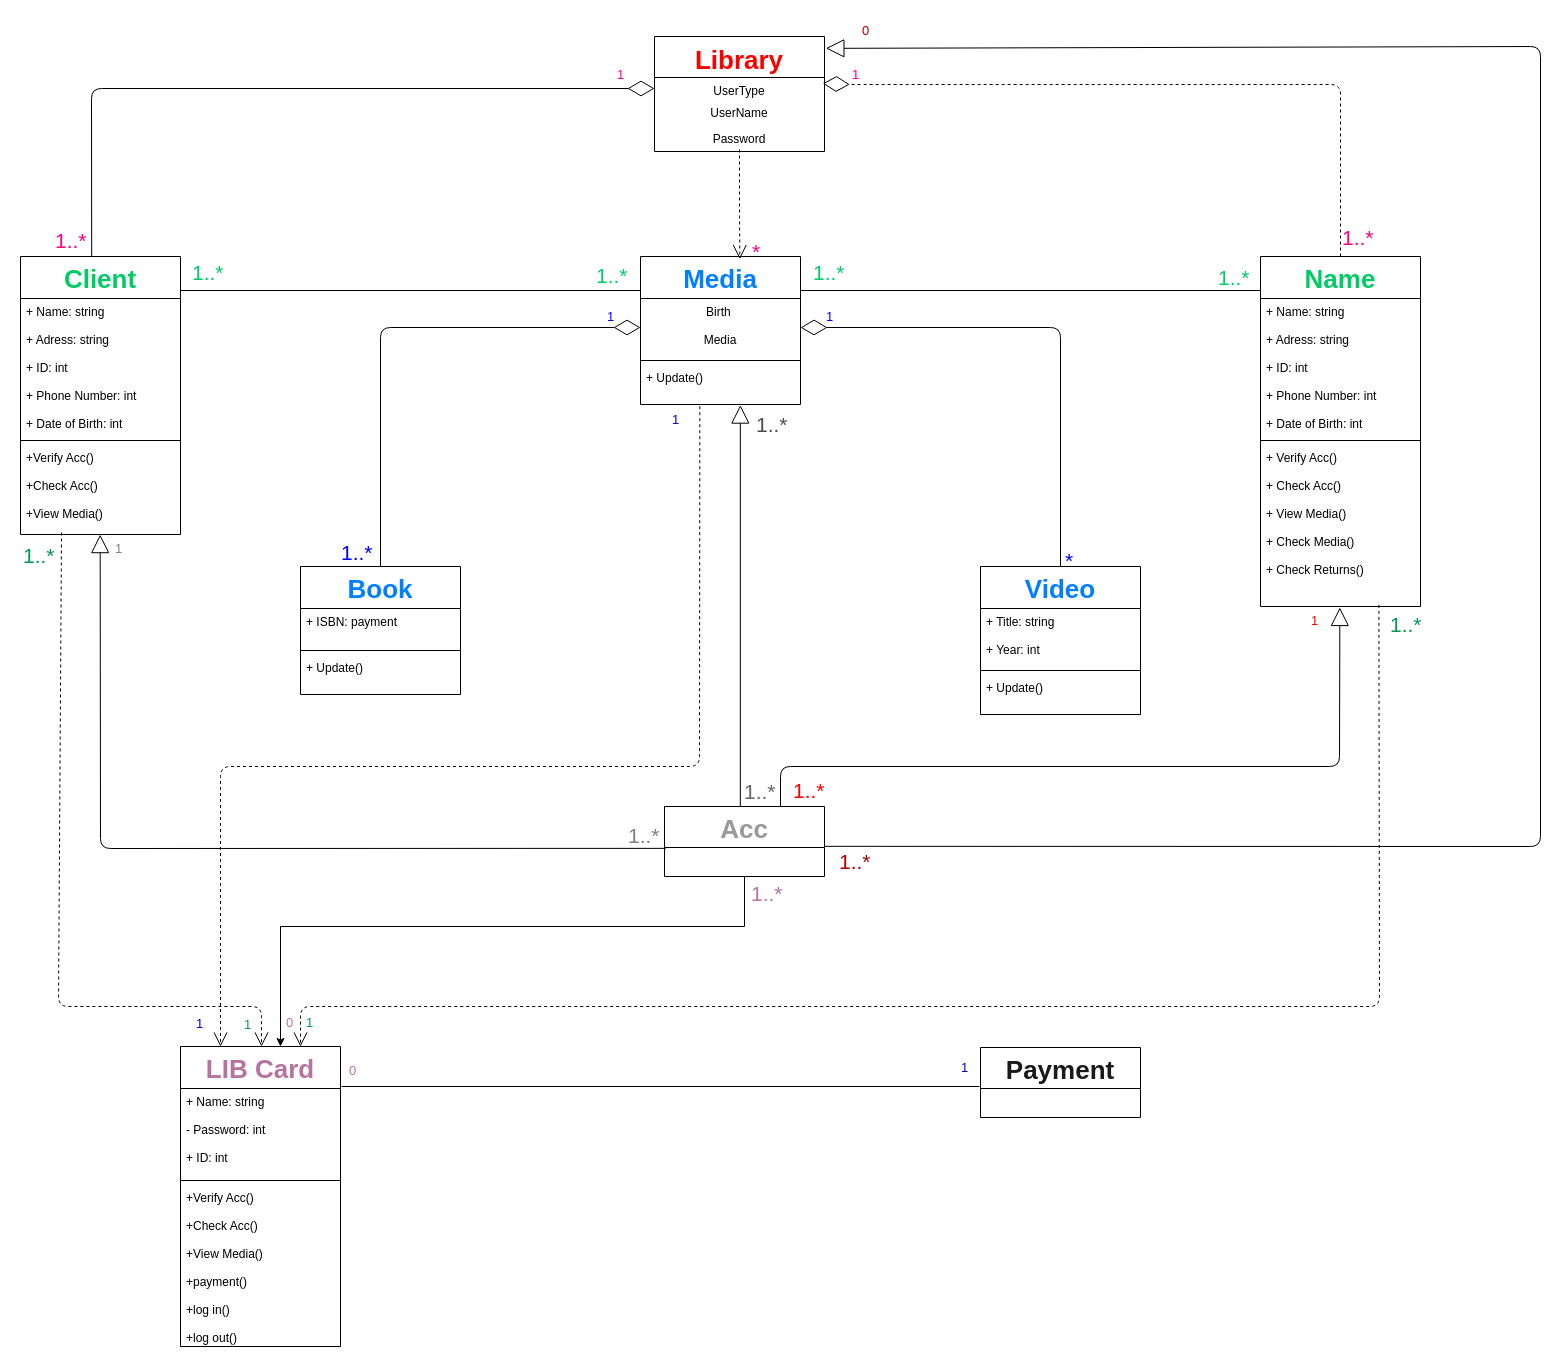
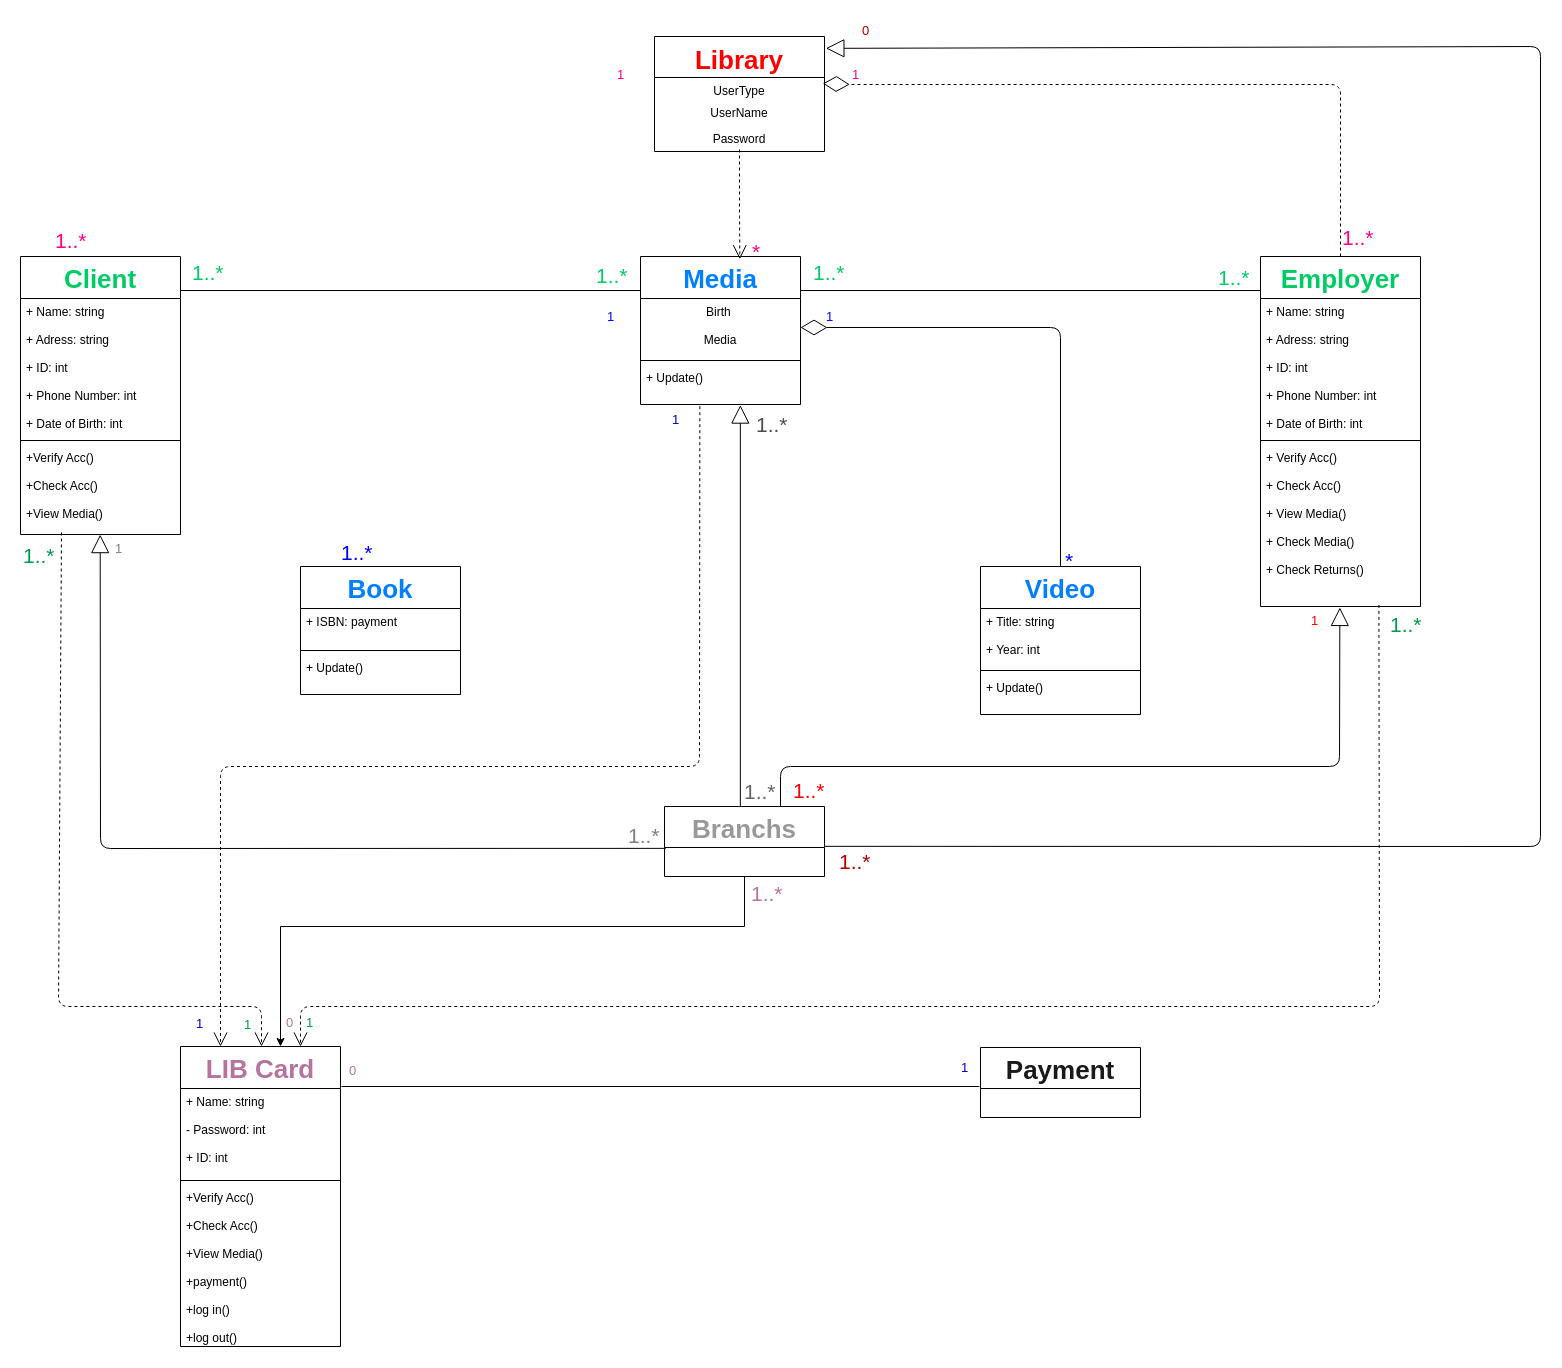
edge "Client" -> "UserType": removed
node "Name": label "Name" -> "Employer"
edge "Book" -> "Birth Media": removed
node "Acc": label "Acc" -> "Branchs"
